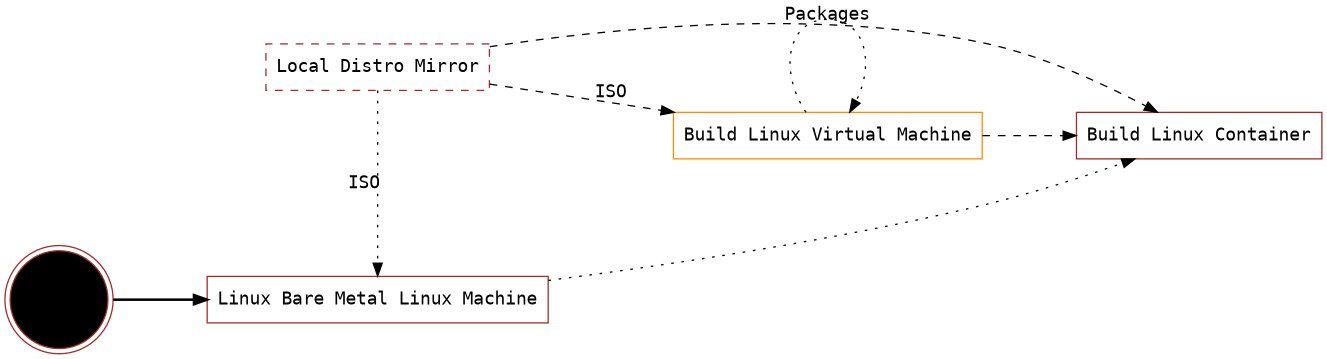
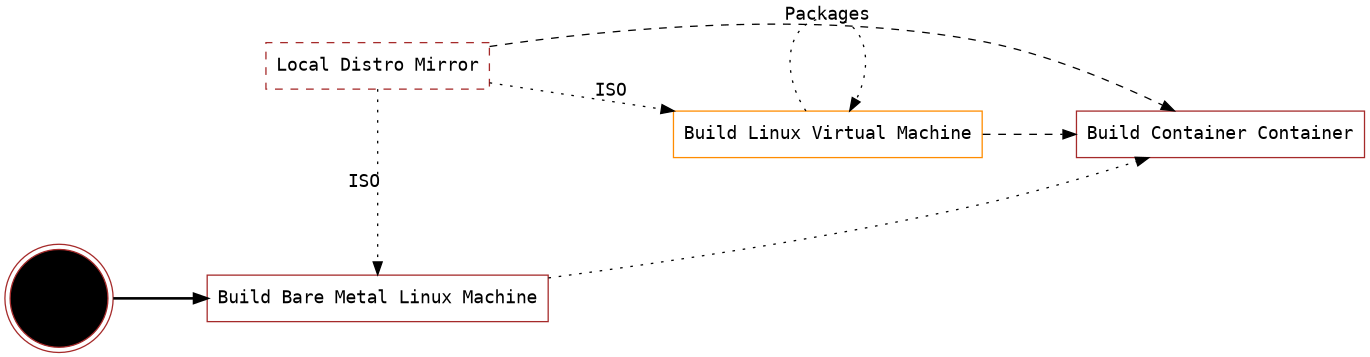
edge "Local Distro Mirror" -> "Build Linux Virtual Machine": style dashed -> dotted
node "Build Linux Container": label "Build Linux Container" -> "Build Container Container"
node "Linux Bare Metal Linux Machine": label "Linux Bare Metal Linux Machine" -> "Build Bare Metal Linux Machine"
